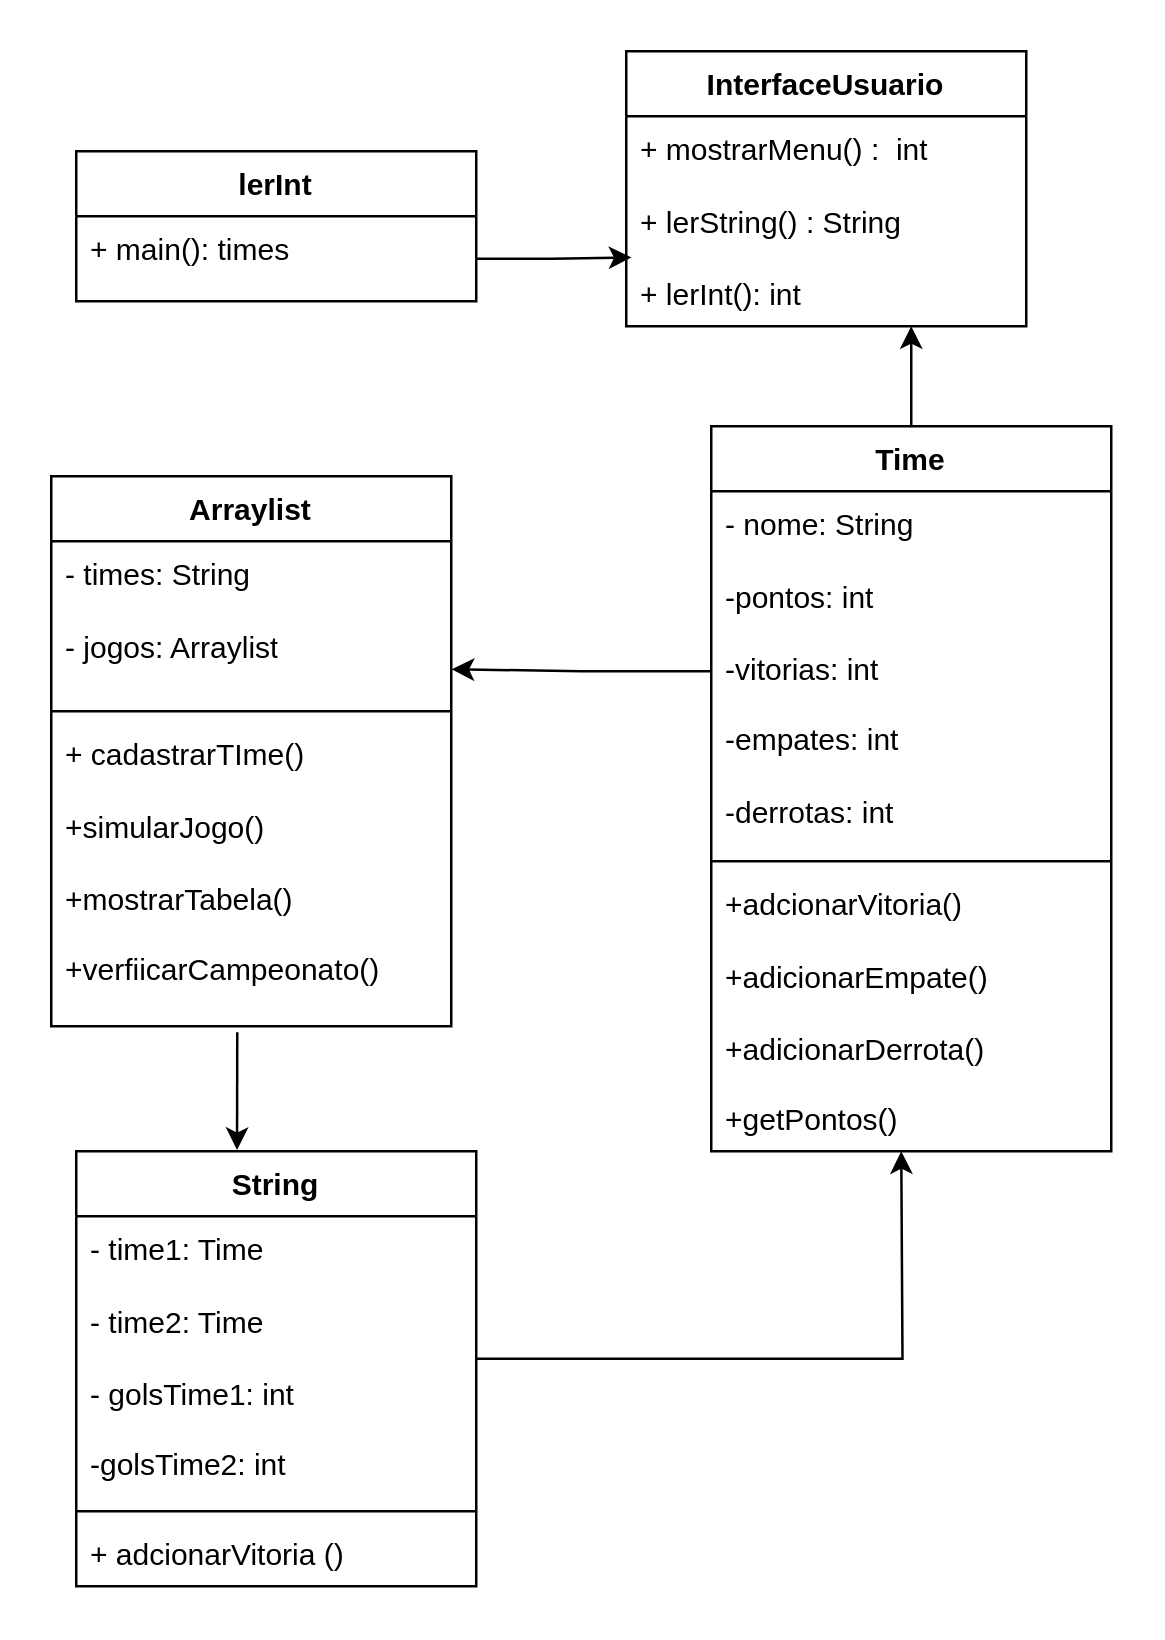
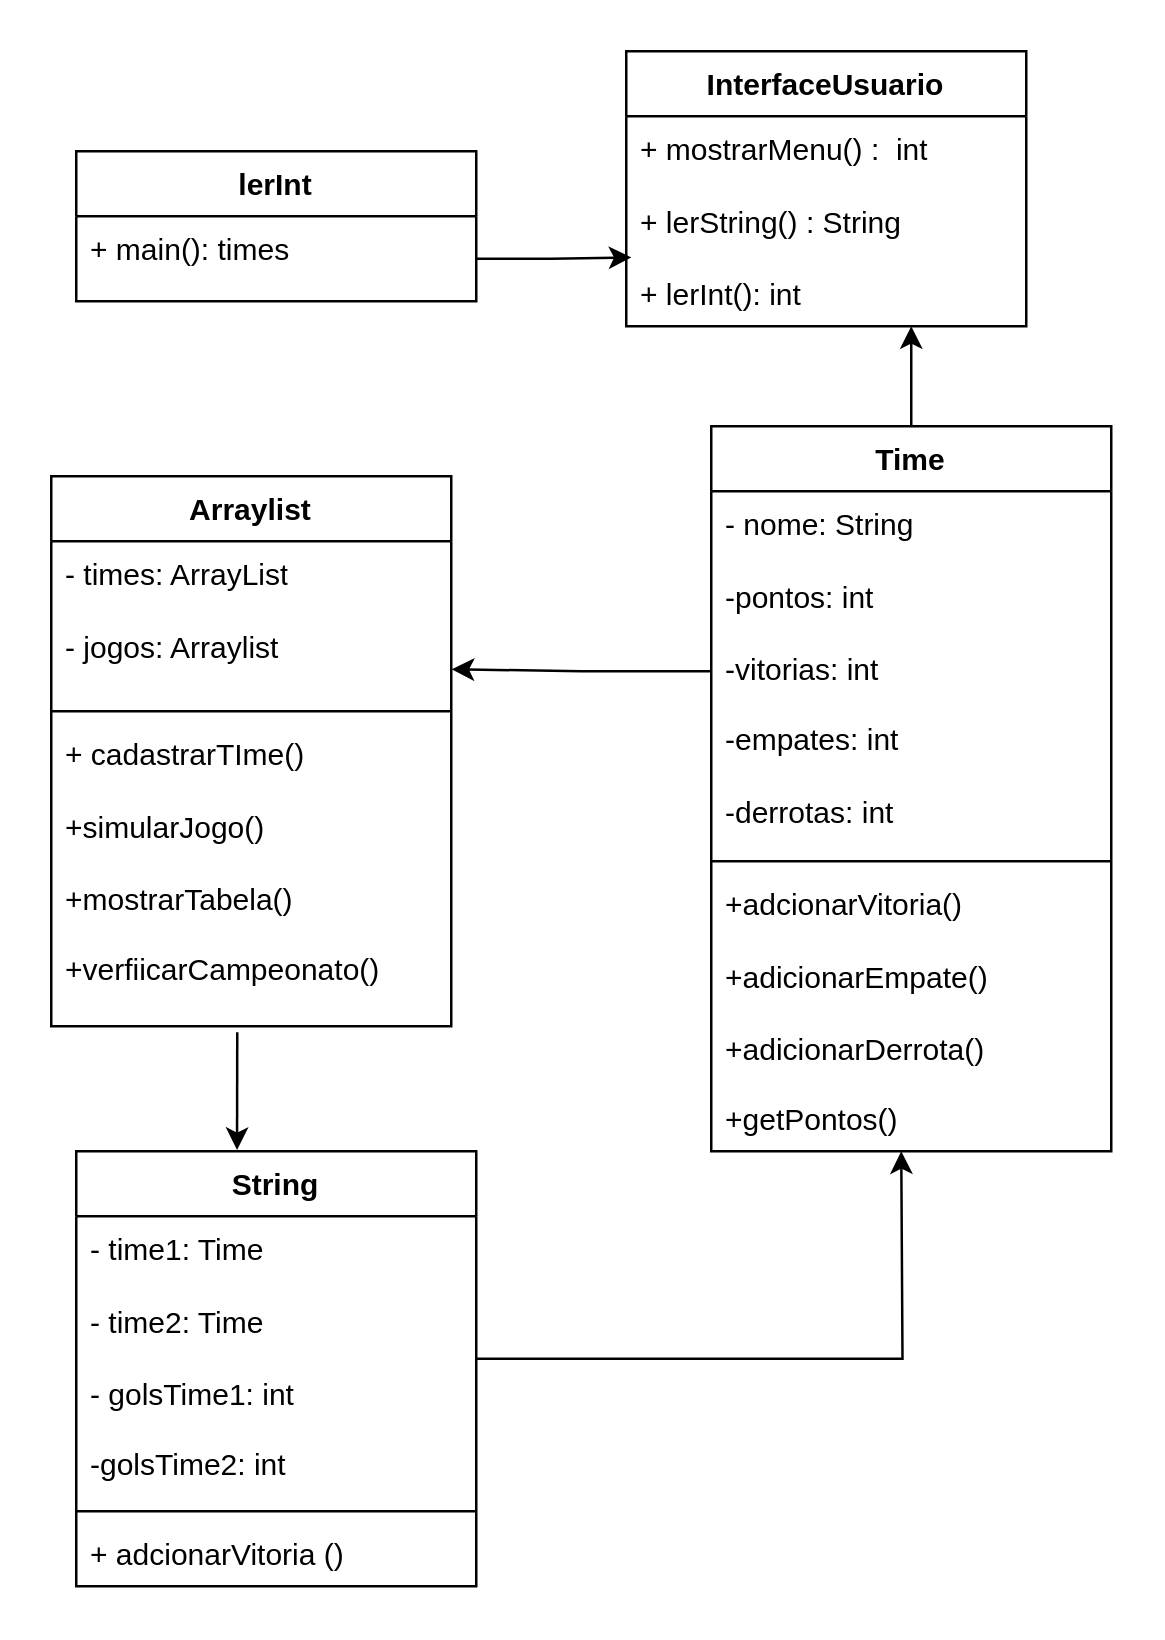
node "- times: String- jogos: Arraylist": label "- times: String- jogos: Arraylist" -> "- times: ArrayList- jogos: Arraylist"
